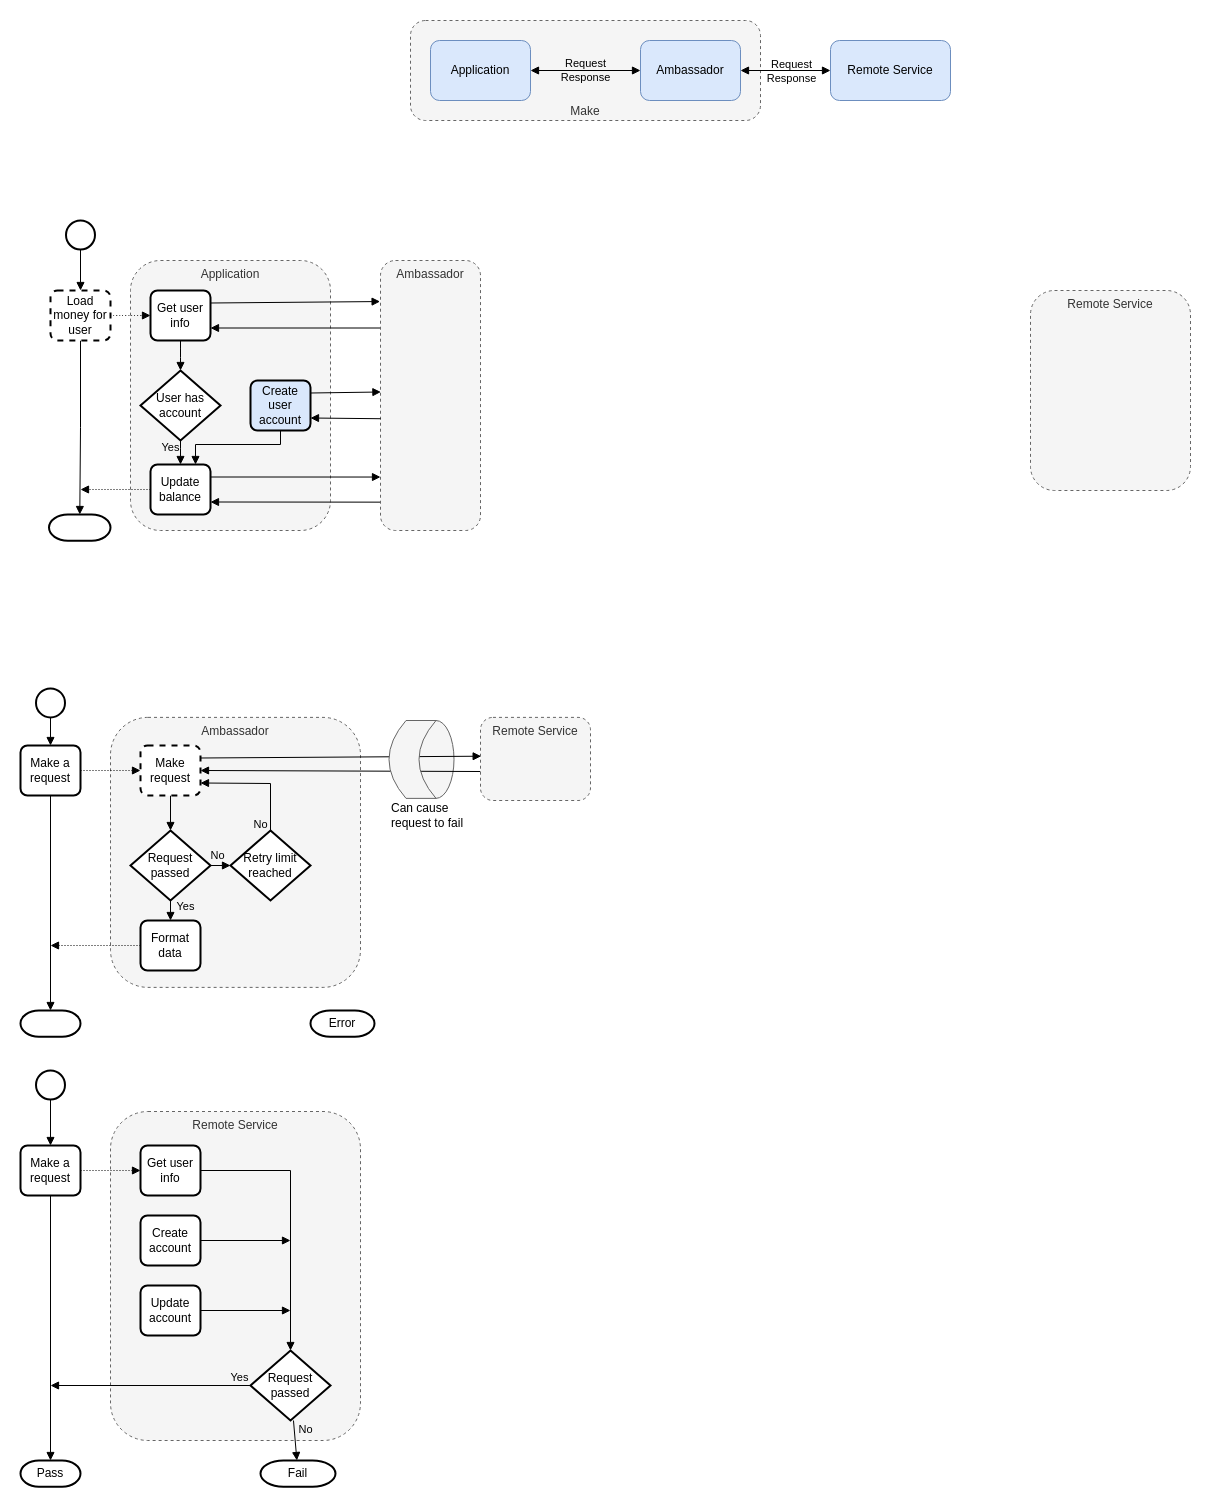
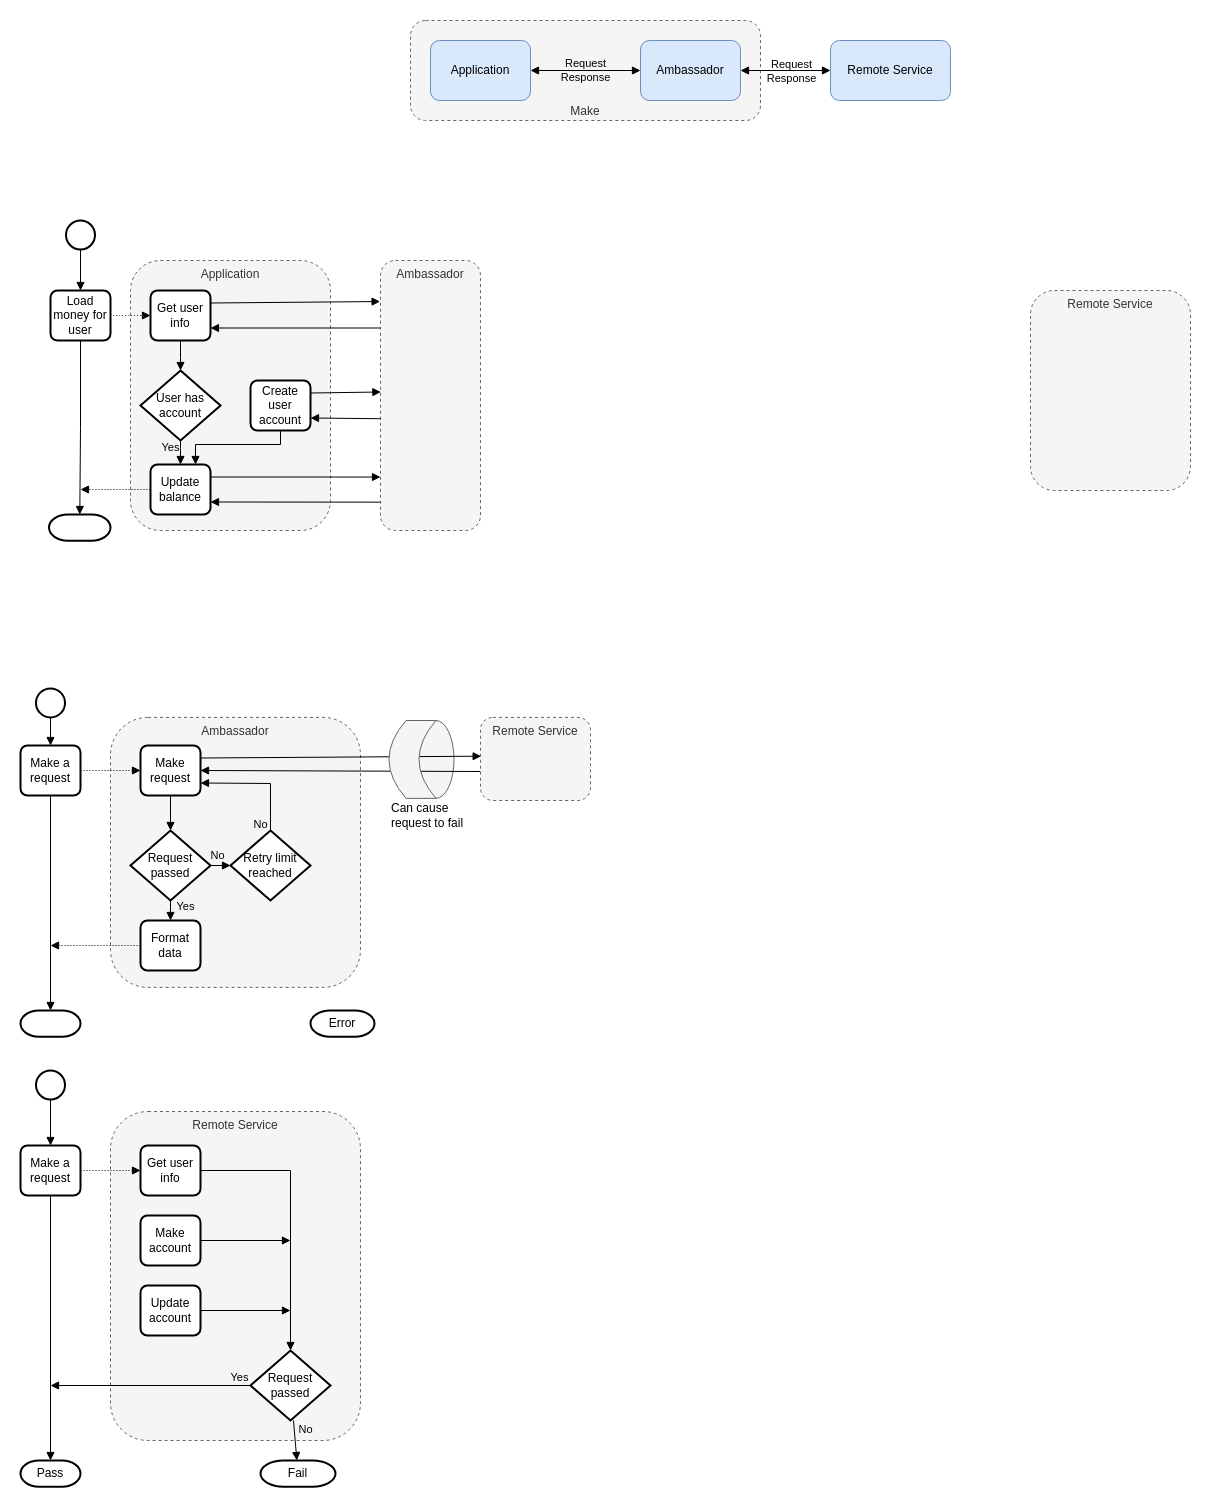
node "Load money for user": style dashed -> solid
node "Create user account": fillcolor #dae8fc -> #ffffff
node "Make request": style dashed -> solid
node "Create account": label "Create account" -> "Make account"
